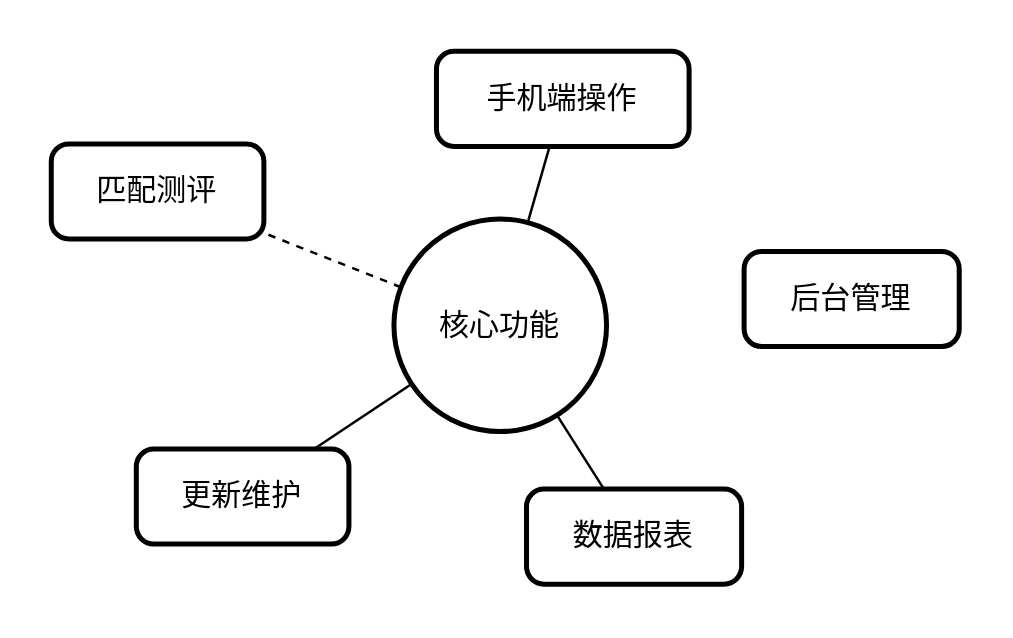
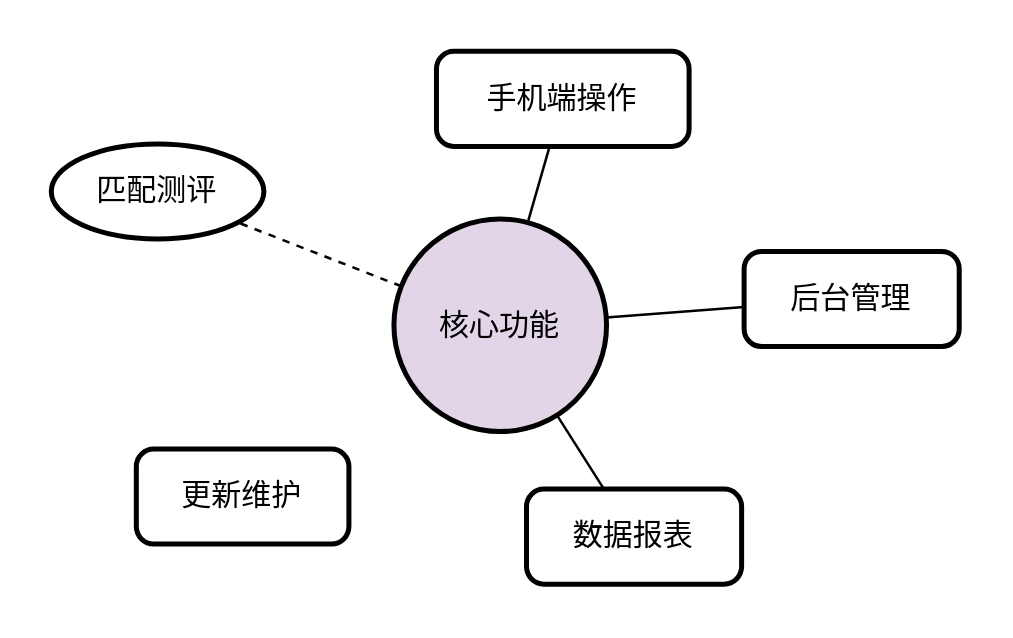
node "匹配测评": shape rounded rectangle -> ellipse
node "核心功能": fillcolor #ffffff -> #e1d5e7
edge "核心功能" -- "更新维护": now "核心功能" -- "后台管理"
